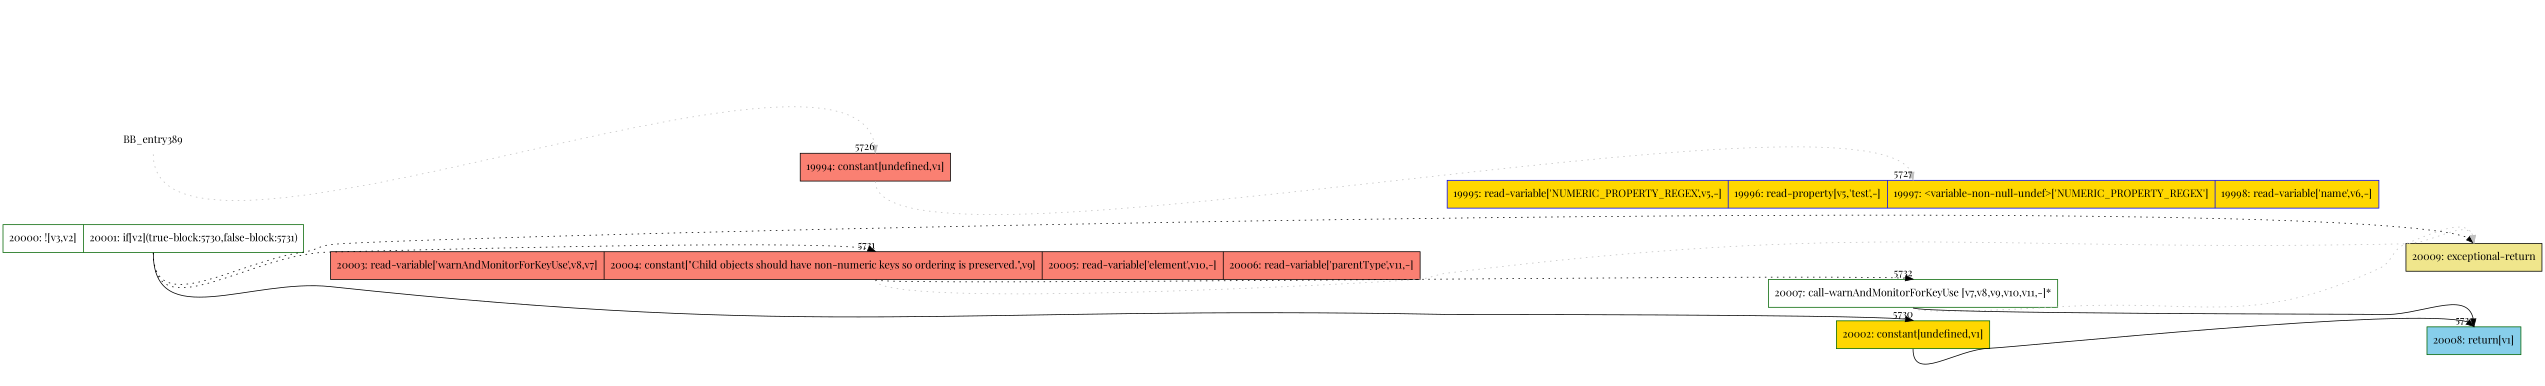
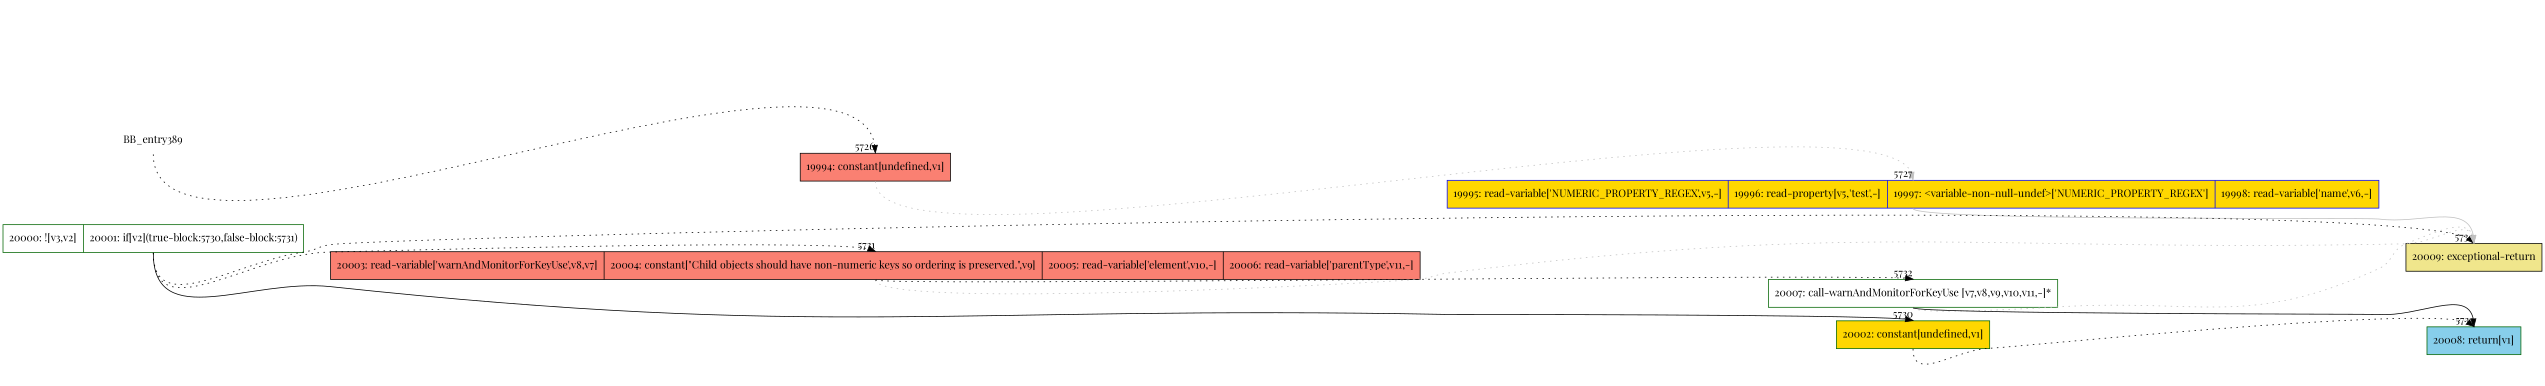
edge "BB_entry389" -> "19994: constant[undefined,v1]": color gray -> black
edge "19995: read-variable['NUMERIC_PROPERTY_REGEX',v5,-]" -> "20009: exceptional-return": added
edge "20002: constant[undefined,v1]" -> "20008: return[v1]": style solid -> dotted
